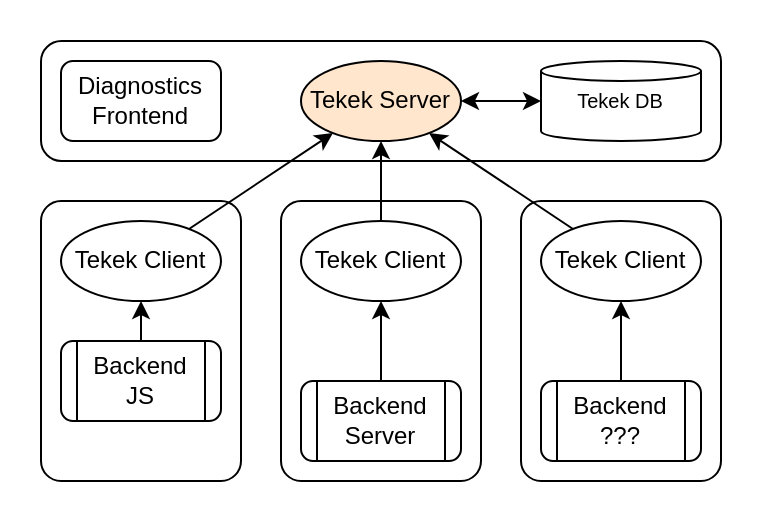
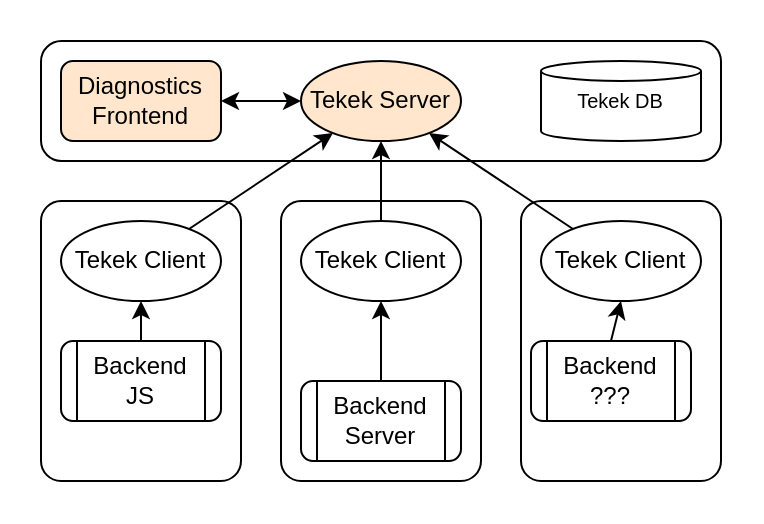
node "Diagnostics Frontend": fillcolor #ffffff -> #ffe6cc
edge "Diagnostics Frontend" -- "Tekek Server": added
edge "Tekek Server" -- "Tekek DB": removed
node "Backend ???": moved (621, 421) -> (611, 381)
